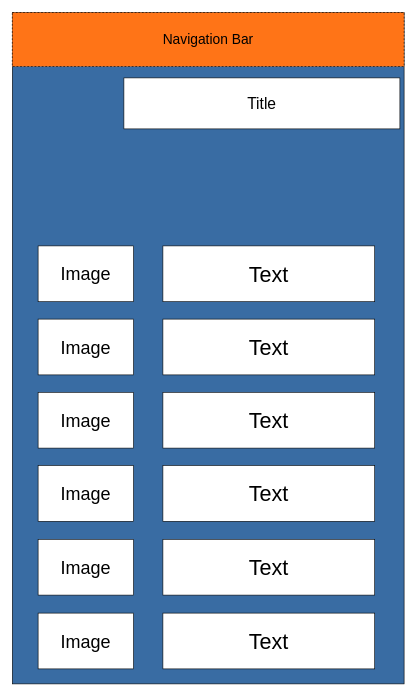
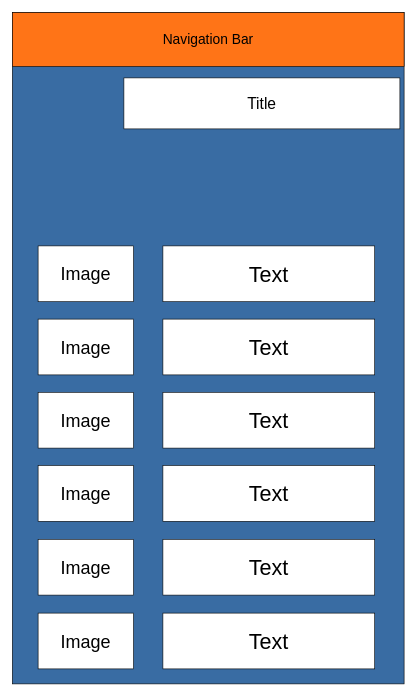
node "Navigation Bar": style dashed -> solid
